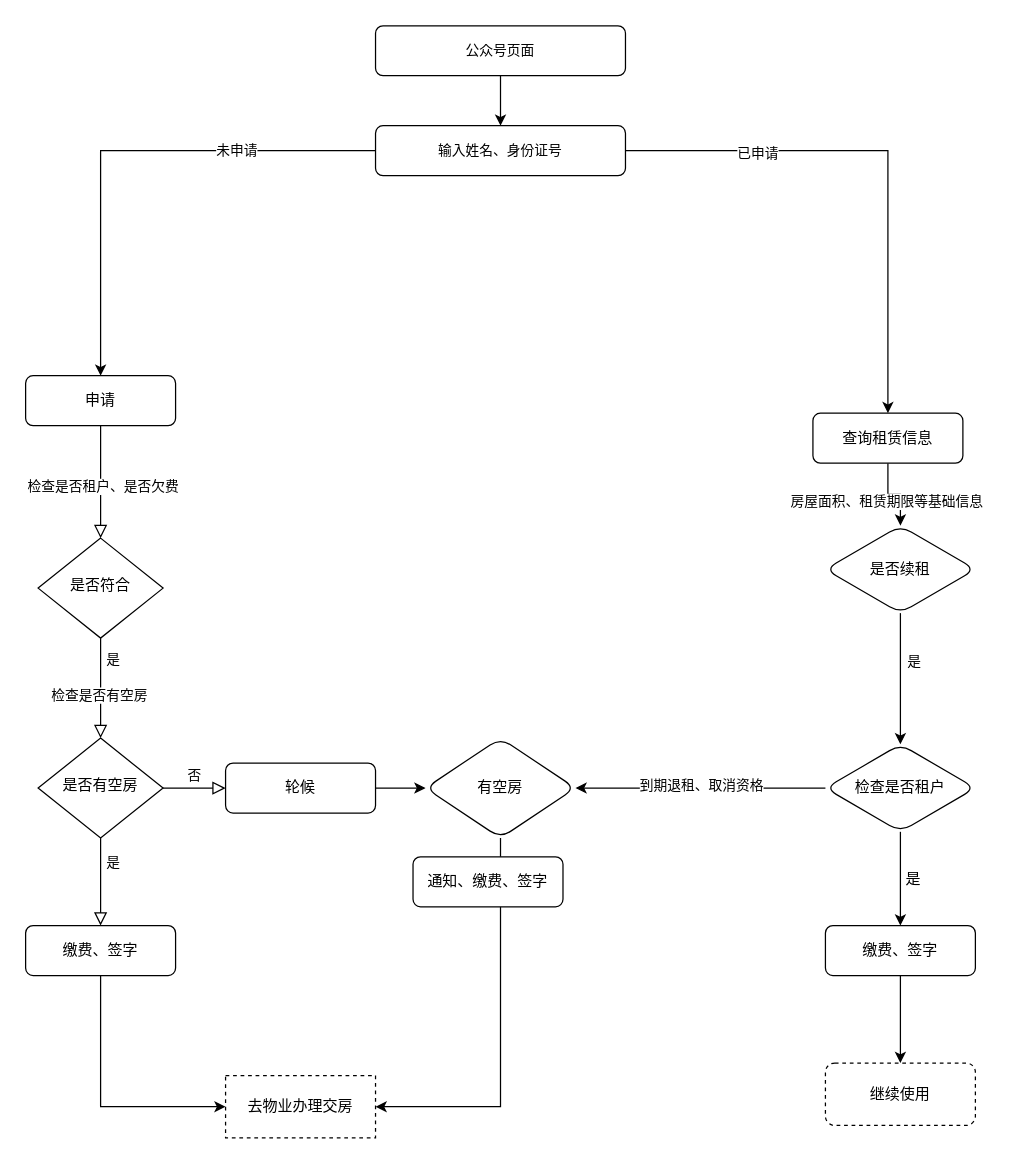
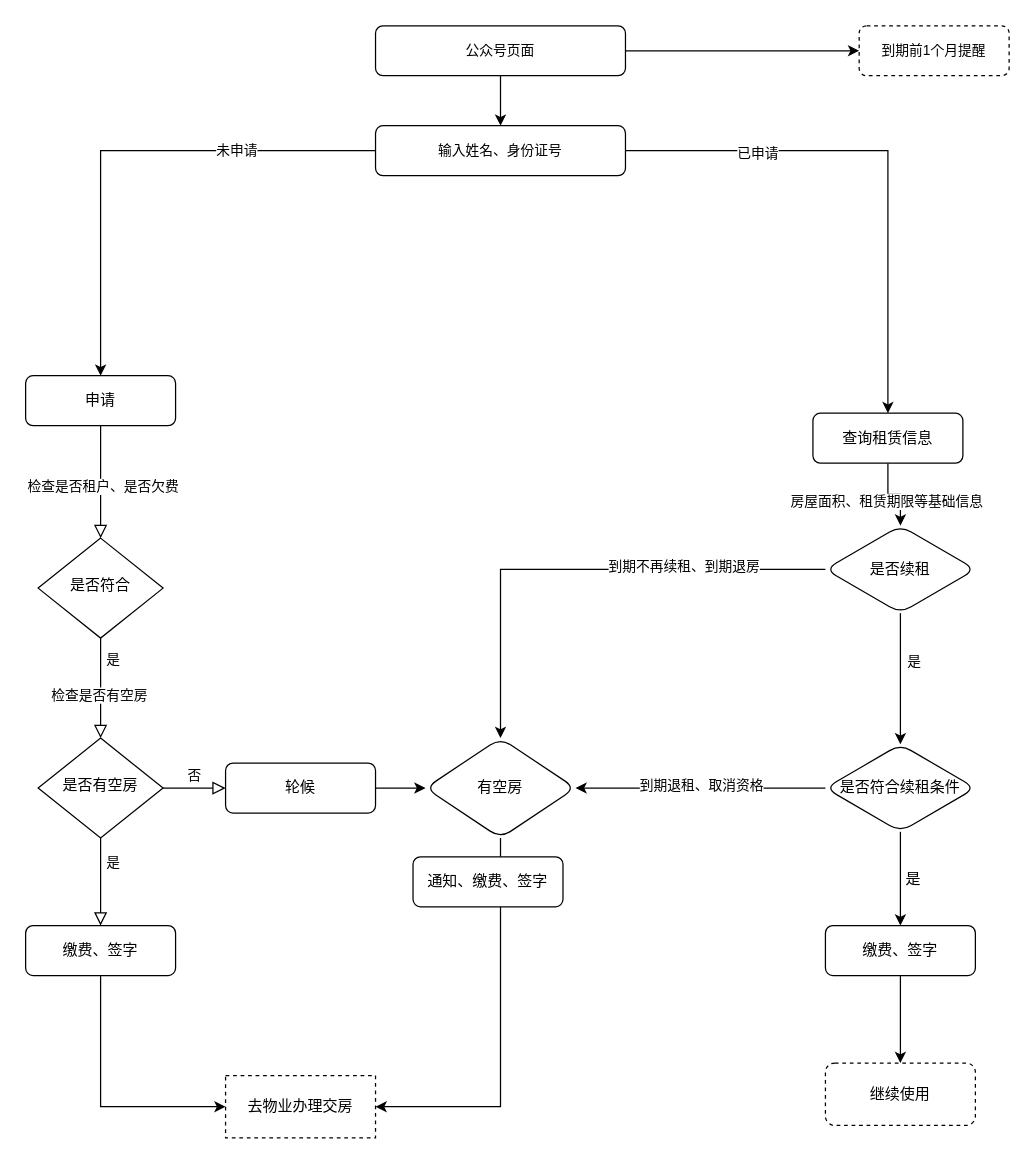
edge "公众号页面" -> "到期前1个月提醒": added
node "到期前1个月提醒": added
edge "是否续租" -> "有空房": added, label "到期不再续租、到期退房"
node "检查是否租户": label "检查是否租户" -> "是否符合续租条件"
